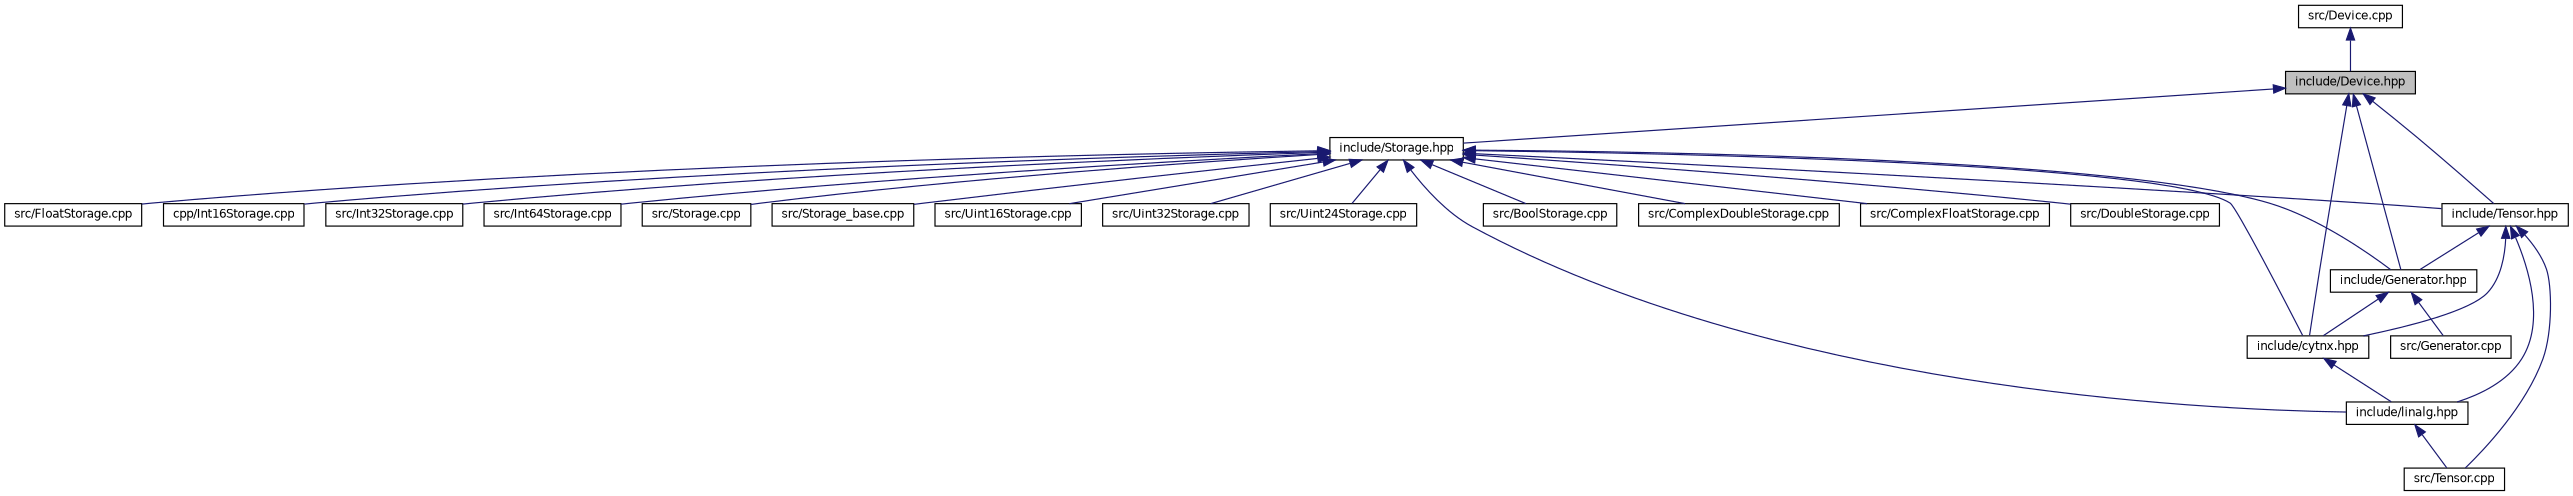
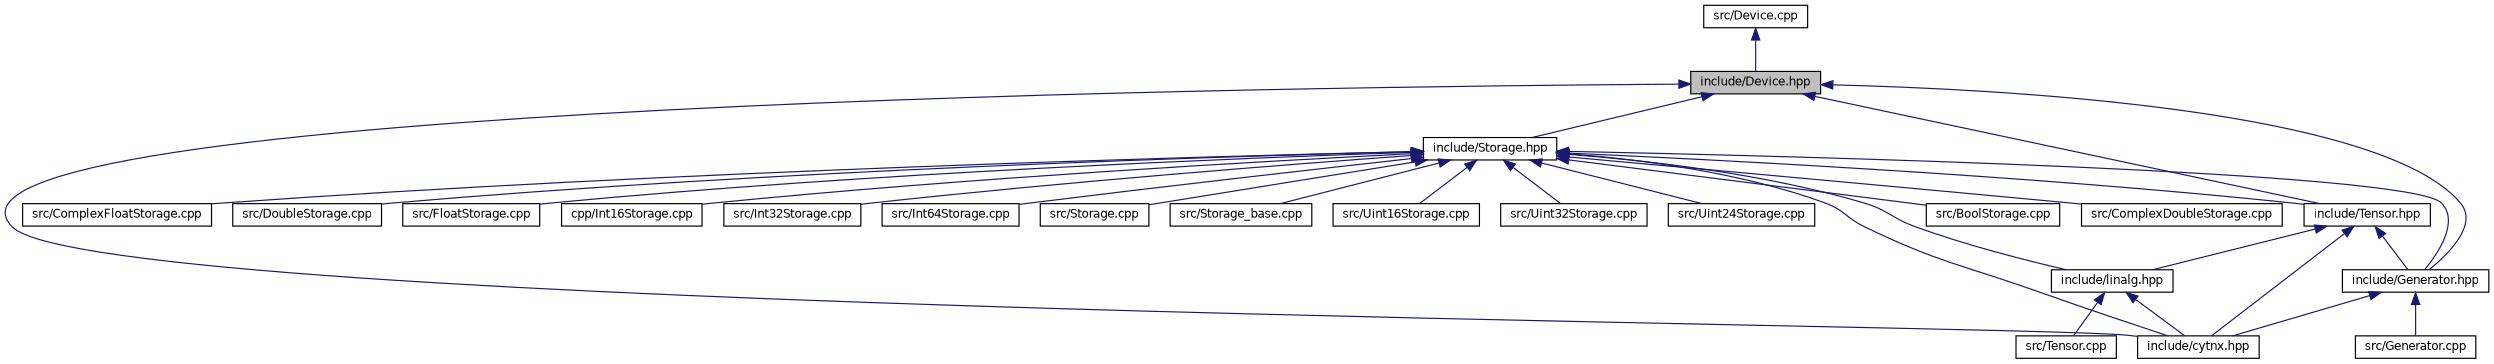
edge "src/Tensor.cpp" -> "include/Tensor.hpp": removed
edge "include/linalg.hpp" -> "include/cytnx.hpp": reversed
